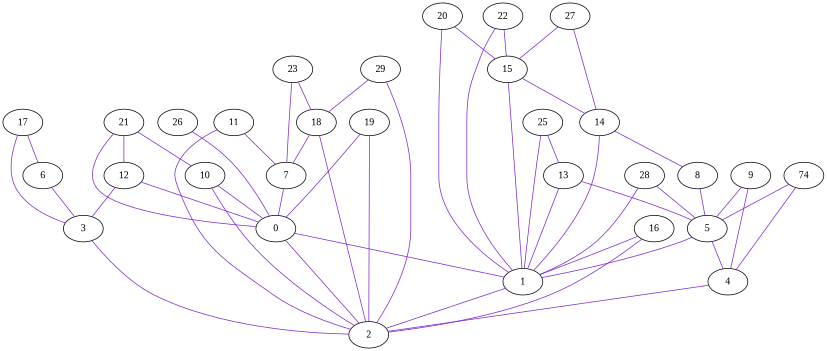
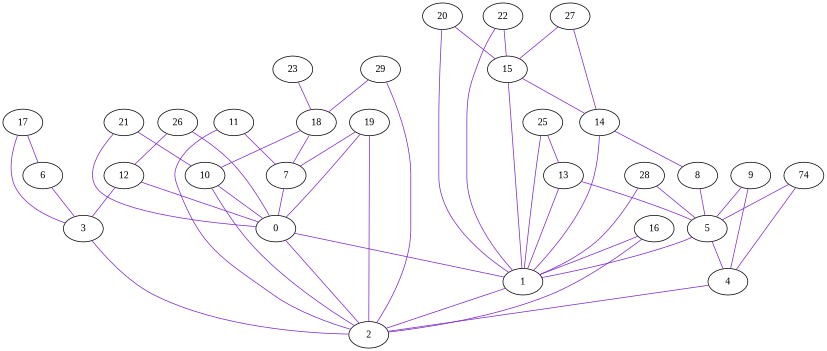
edge "23" -- "7": now "19" -- "7"
edge "21" -- "12": now "26" -- "12"
edge "18" -- "2": now "18" -- "10"
